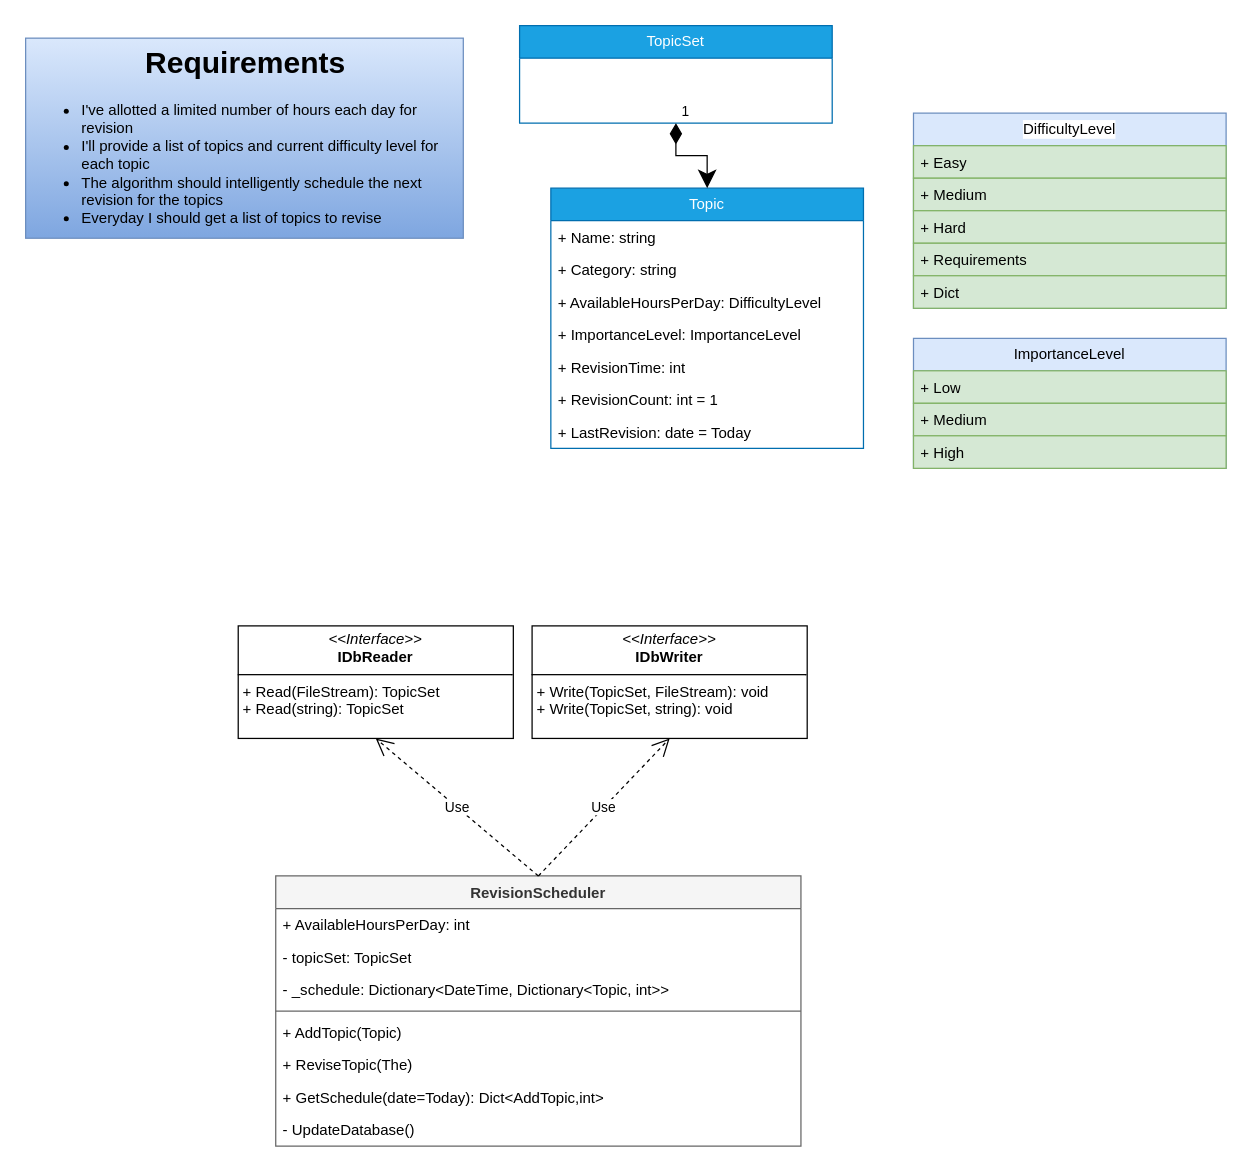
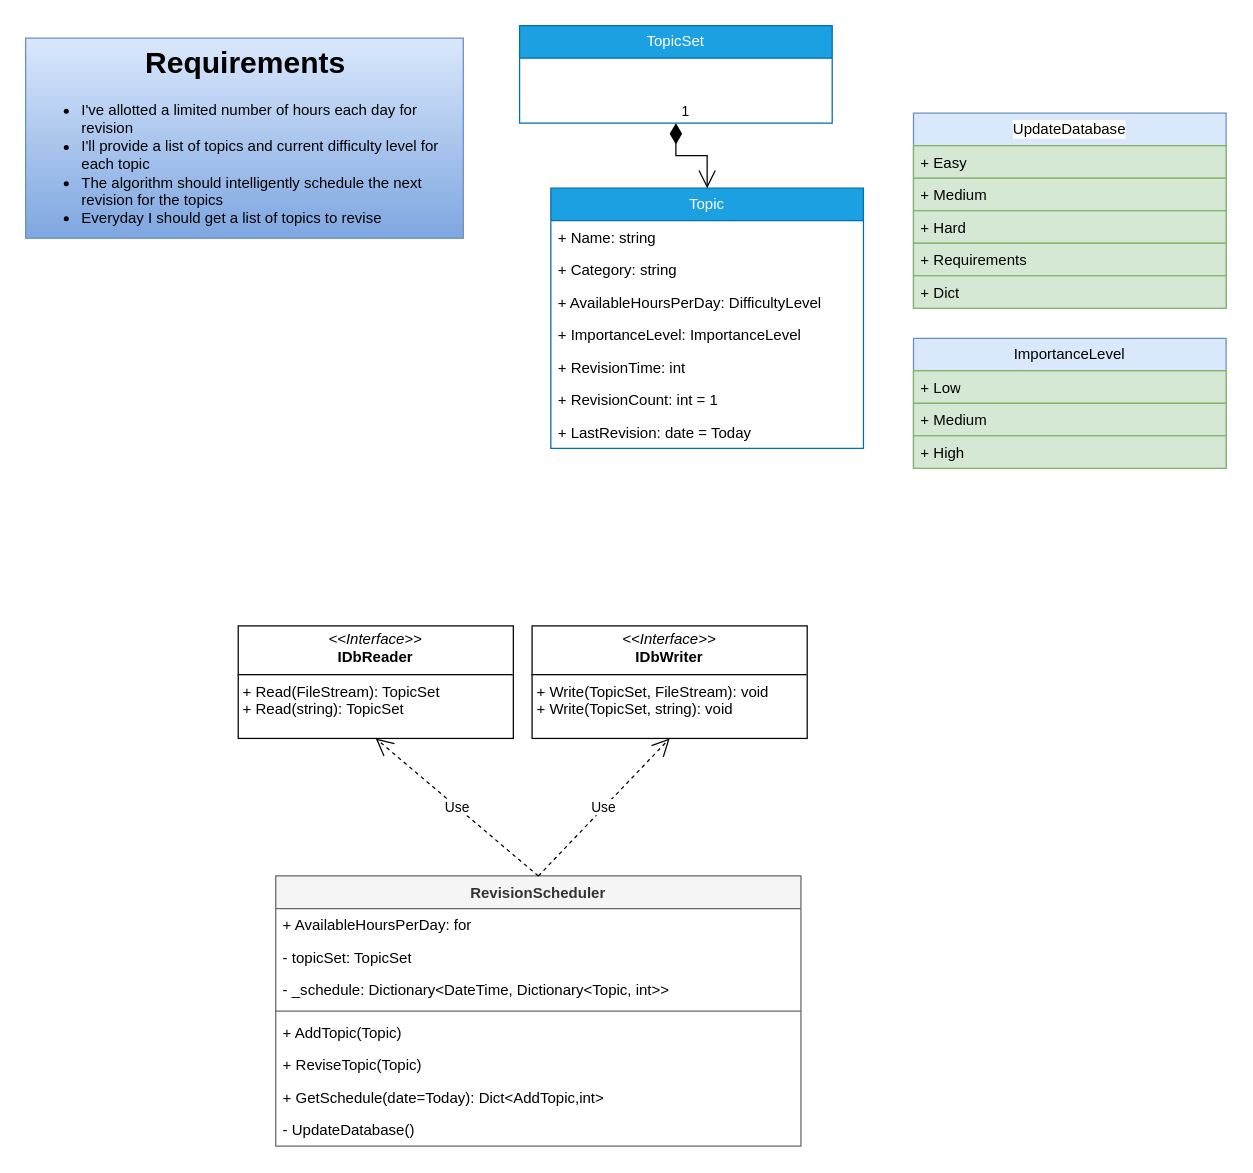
node "DifficultyLevel": label "DifficultyLevel" -> "UpdateDatabase"
edge "TopicSet" -- "Topic": arrowhead classic -> open
node "+ AvailableHoursPerDay: int": label "+ AvailableHoursPerDay: int" -> "+ AvailableHoursPerDay: for"
node "+ ReviseTopic(The)": label "+ ReviseTopic(The)" -> "+ ReviseTopic(Topic)"
